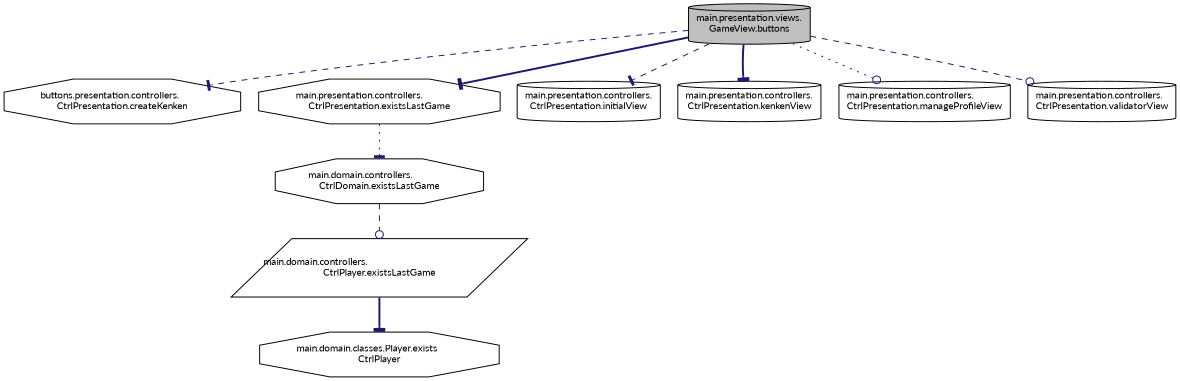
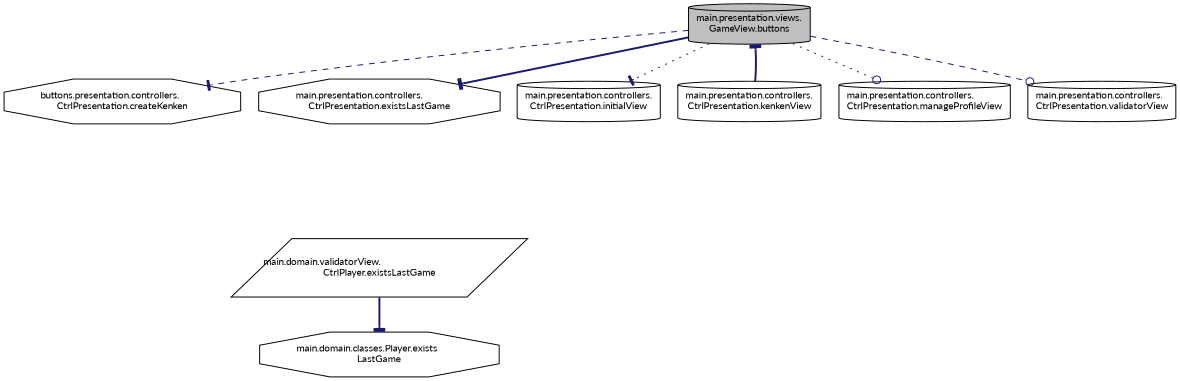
edge "main.presentation.views. GameView.buttons" -> "main.presentation.controllers. CtrlPresentation.kenkenView": reversed
edge "main.presentation.views. GameView.buttons" -> "main.presentation.controllers. CtrlPresentation.initialView": style dashed -> dotted
node "main.domain.controllers. CtrlDomain.existsLastGame": removed
node "main.domain.controllers. CtrlPlayer.existsLastGame": label "main.domain.controllers. CtrlPlayer.existsLastGame" -> "main.domain.validatorView. CtrlPlayer.existsLastGame"
node "main.domain.classes.Player.exists CtrlPlayer": label "main.domain.classes.Player.exists CtrlPlayer" -> "main.domain.classes.Player.exists LastGame"
